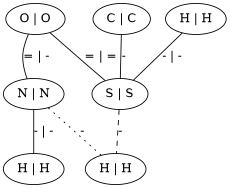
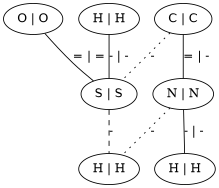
edge "O | O" -- "N | N": now "C | C" -- "N | N"
edge "C | C" -- "S | S": style solid -> dotted
